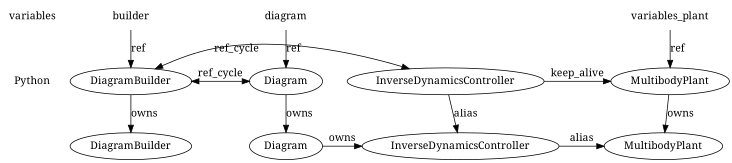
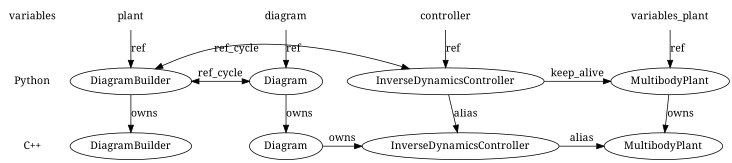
node "builder": label "builder" -> "plant"
node "controller": added
node "C++": added
